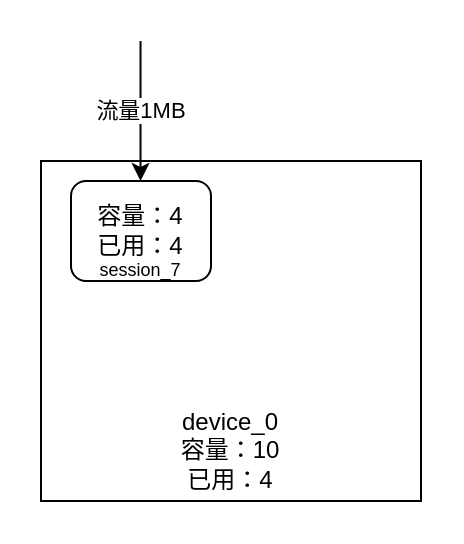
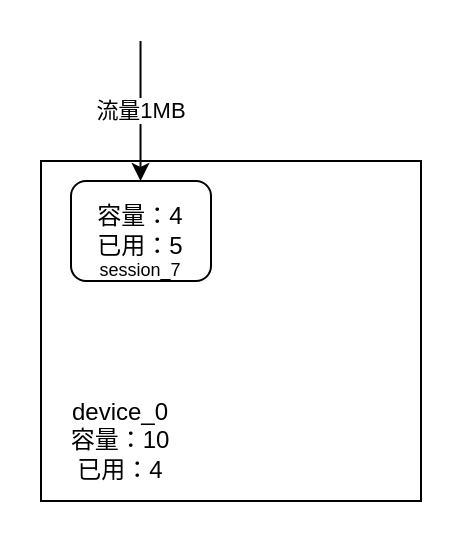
node "容量：4 已用：4": label "容量：4 已用：4" -> "容量：4 已用：5"
node "device_0 容量：10 已用：4": moved (231, 451) -> (121, 441)
